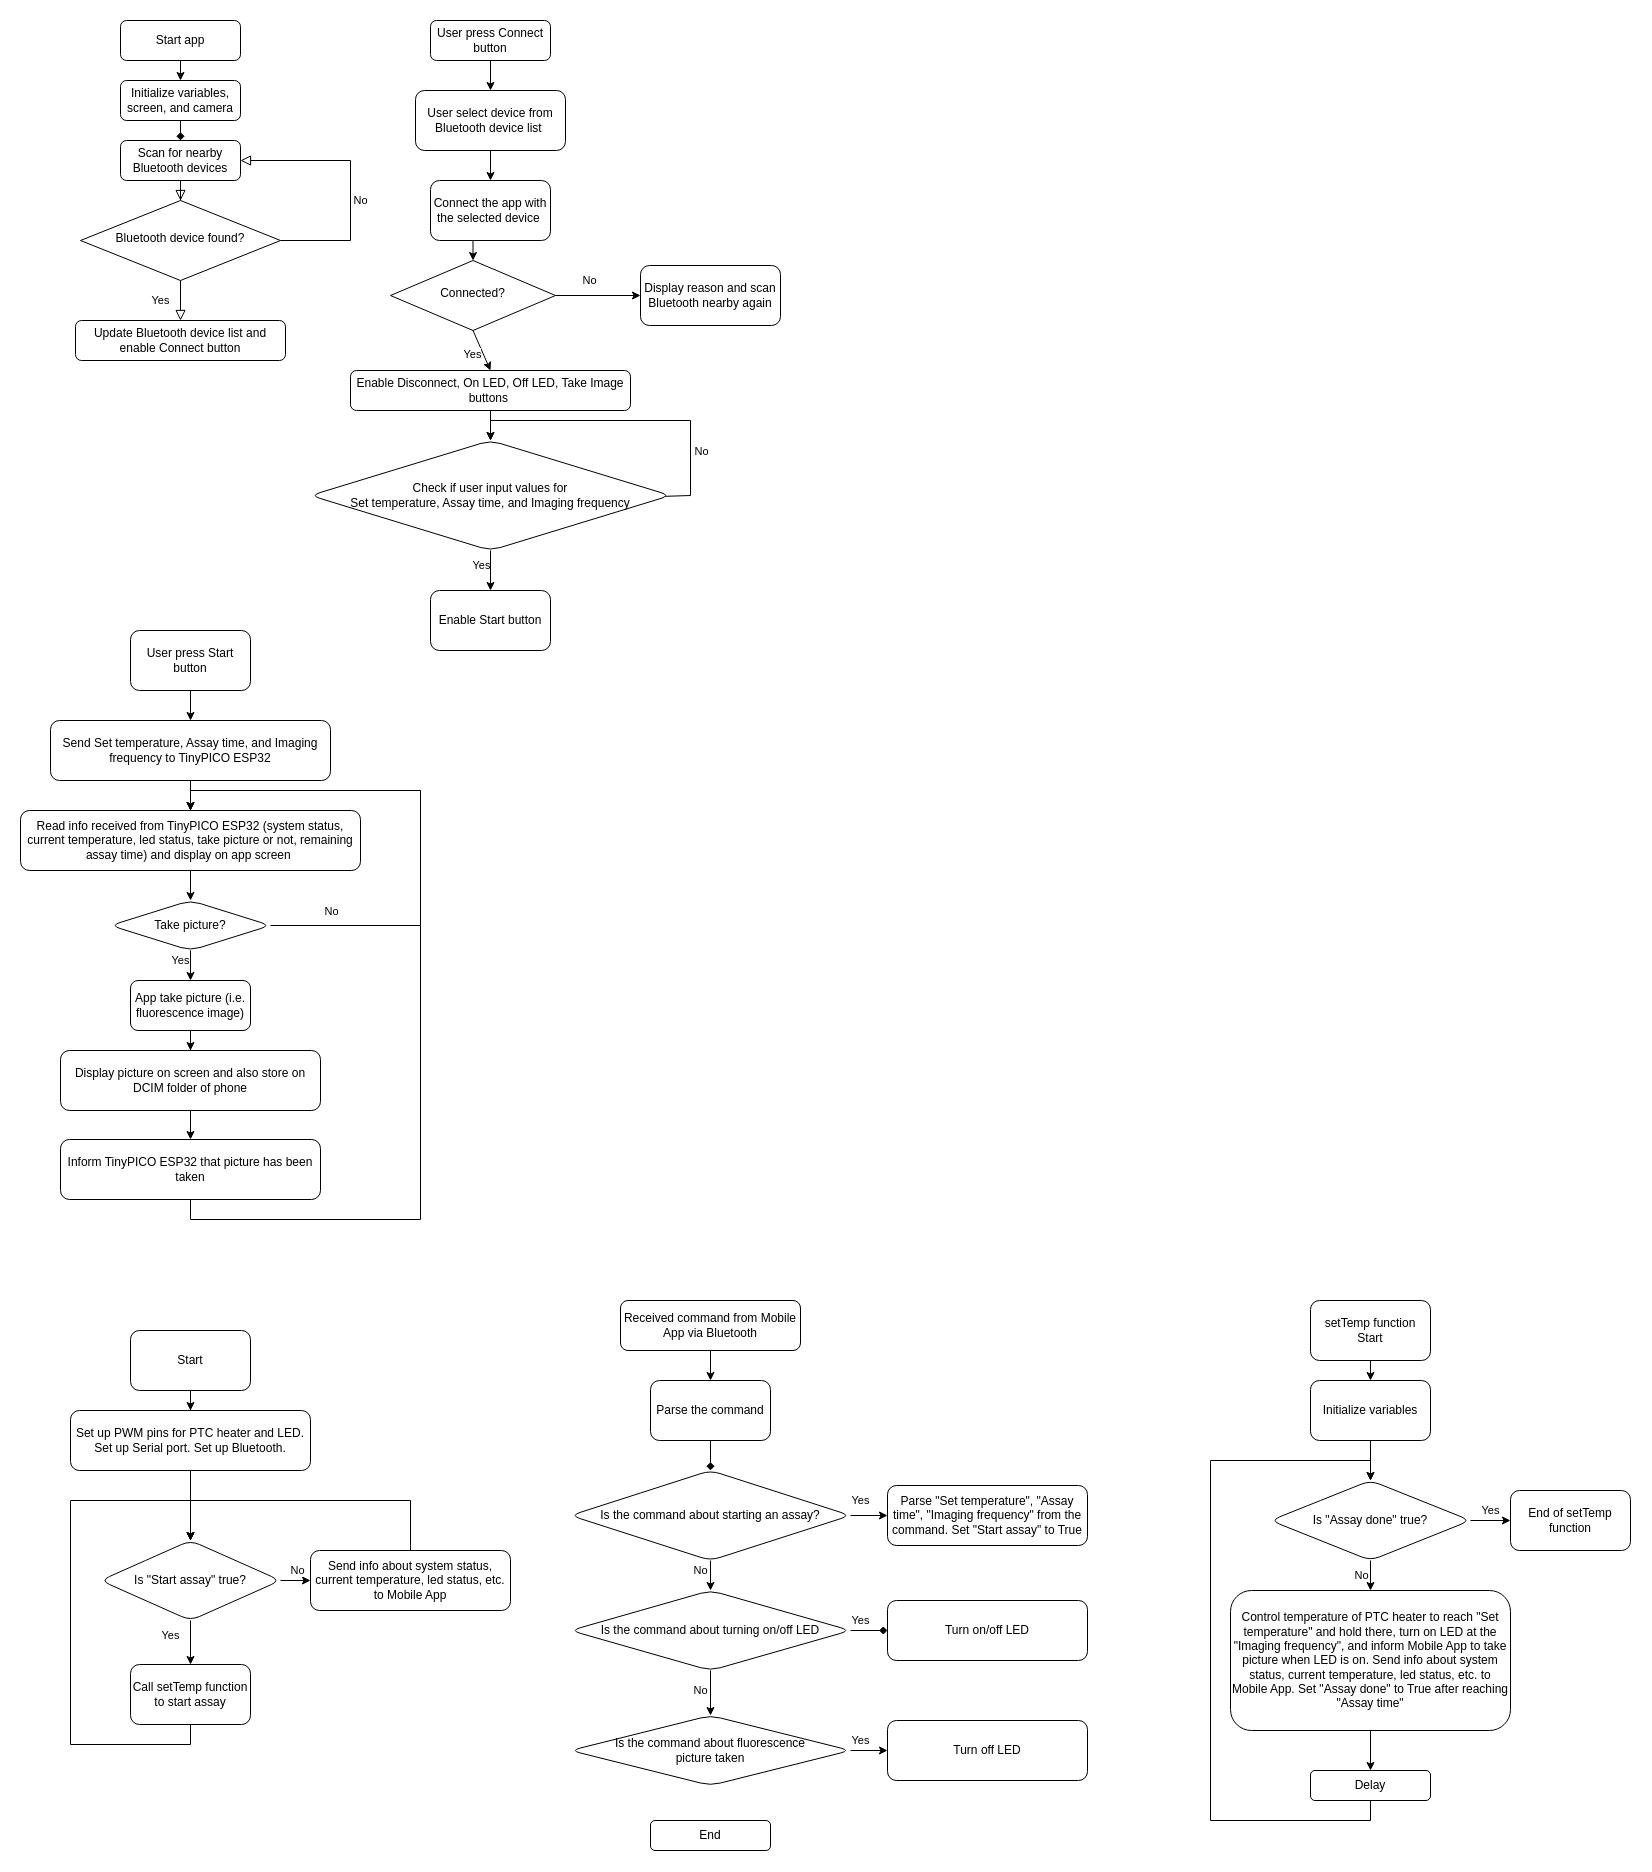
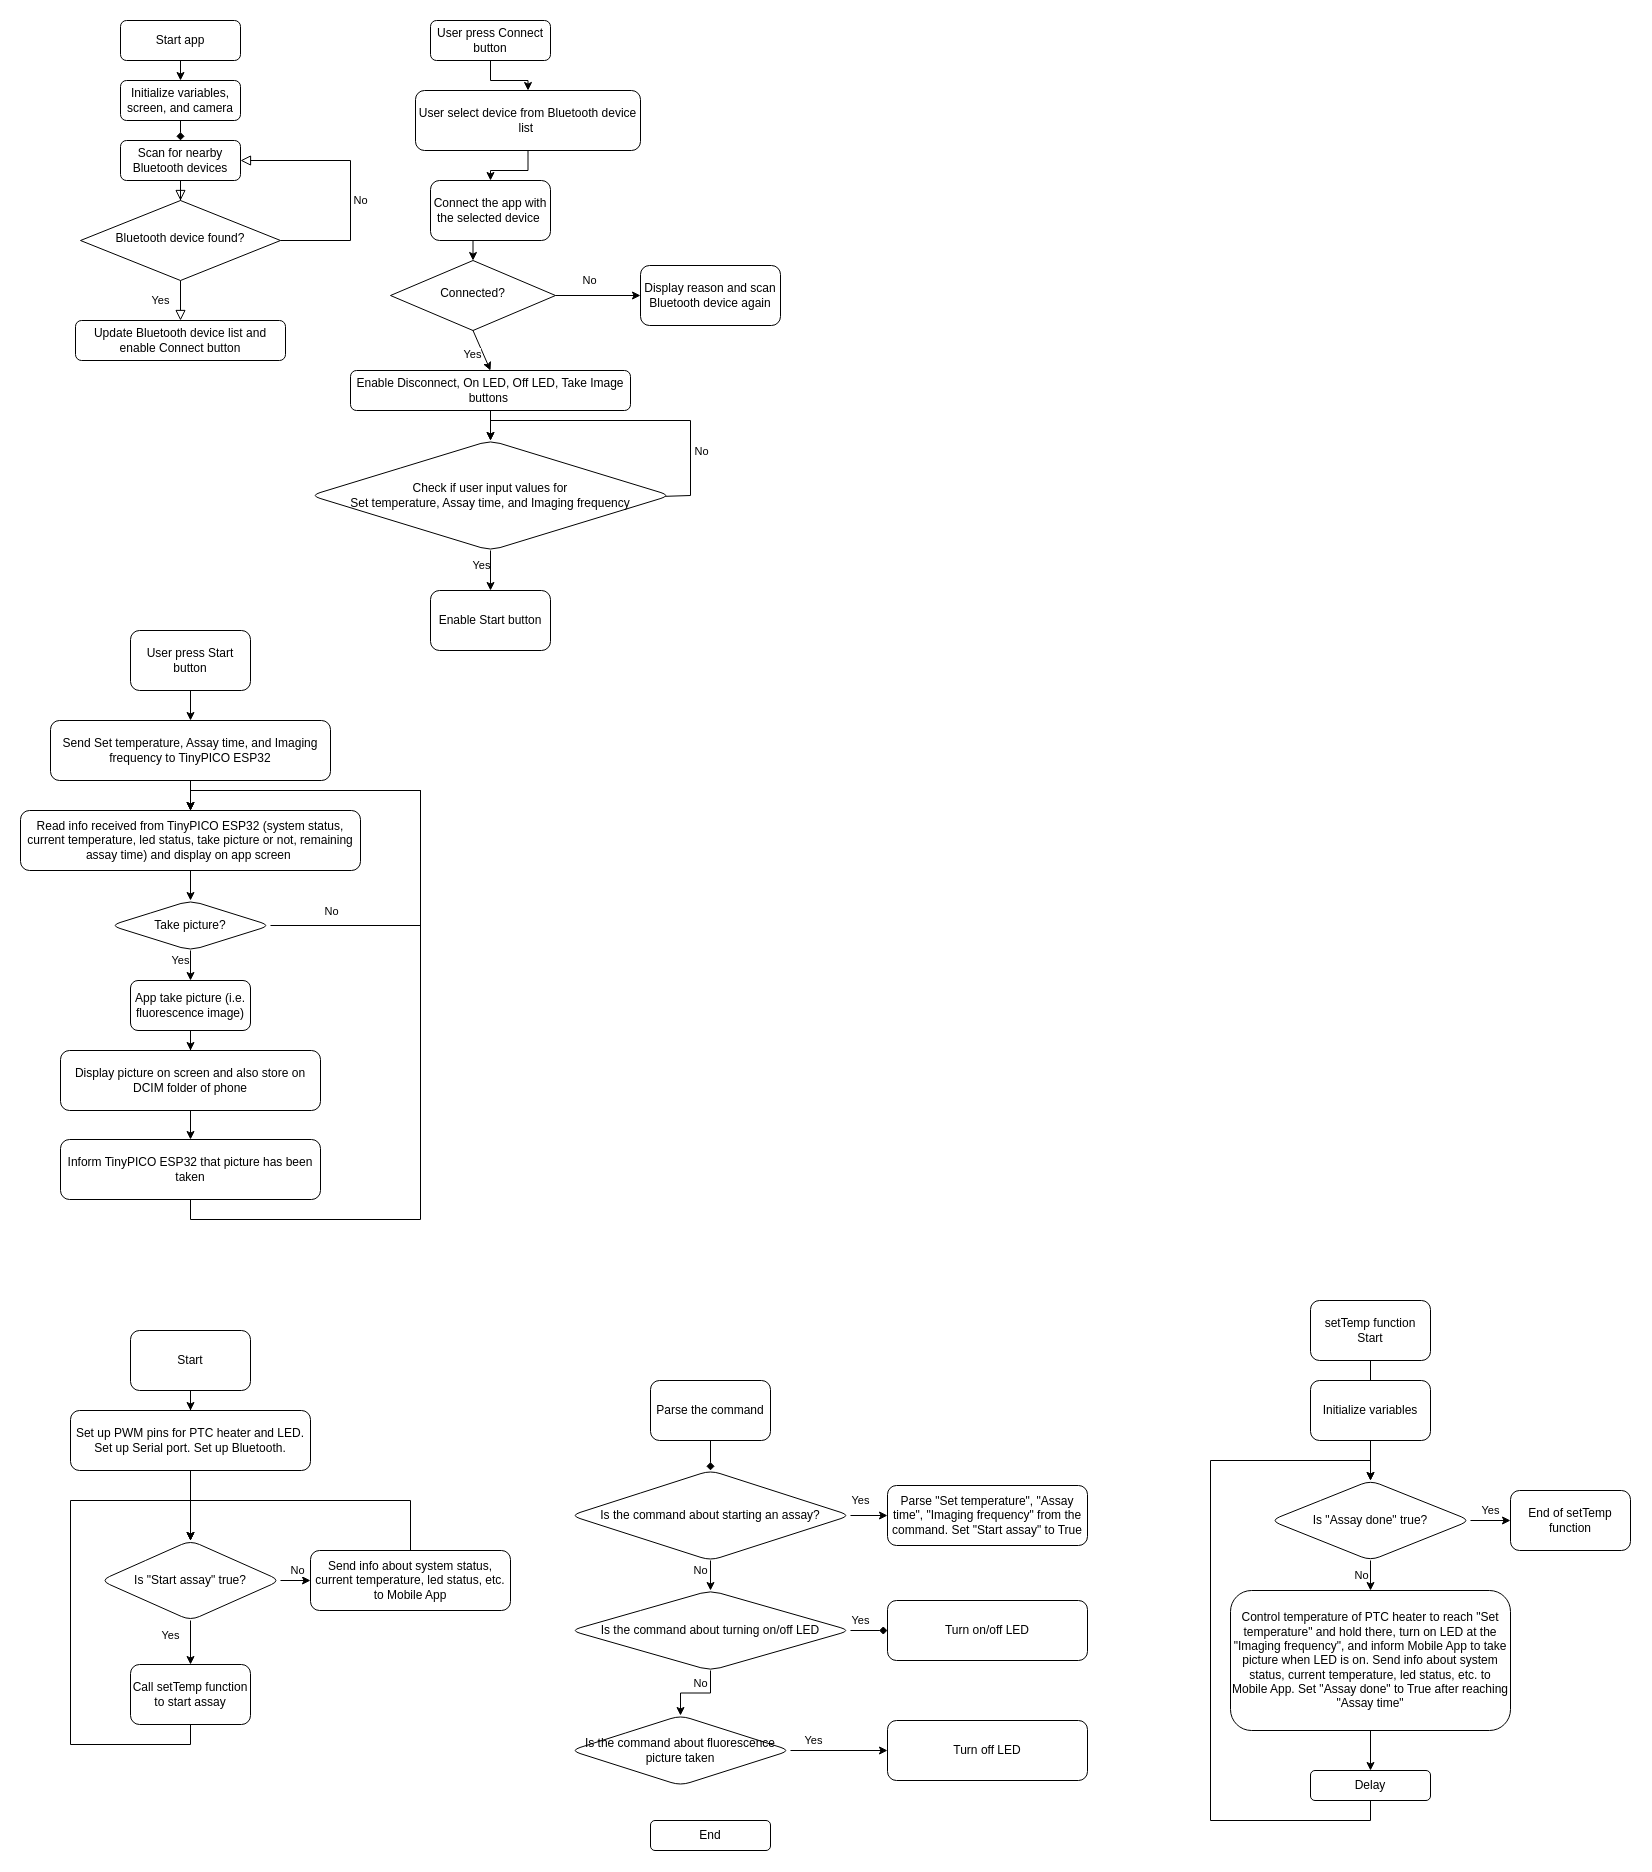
node "User select device from Bluetooth device list": size 150x60 -> 225x60
node "Display reason and scan Bluetooth nearby again": label "Display reason and scan Bluetooth nearby again" -> "Display reason and scan Bluetooth device again"
node "Received command from Mobile App via Bluetooth": removed
edge "Received command from Mobile App via Bluetooth" -> "Parse the command": removed
edge "setTemp function Start" -> "Initialize variables": arrowhead classic -> none
node "Is the command about fluorescence picture taken": size 280x70 -> 220x70
